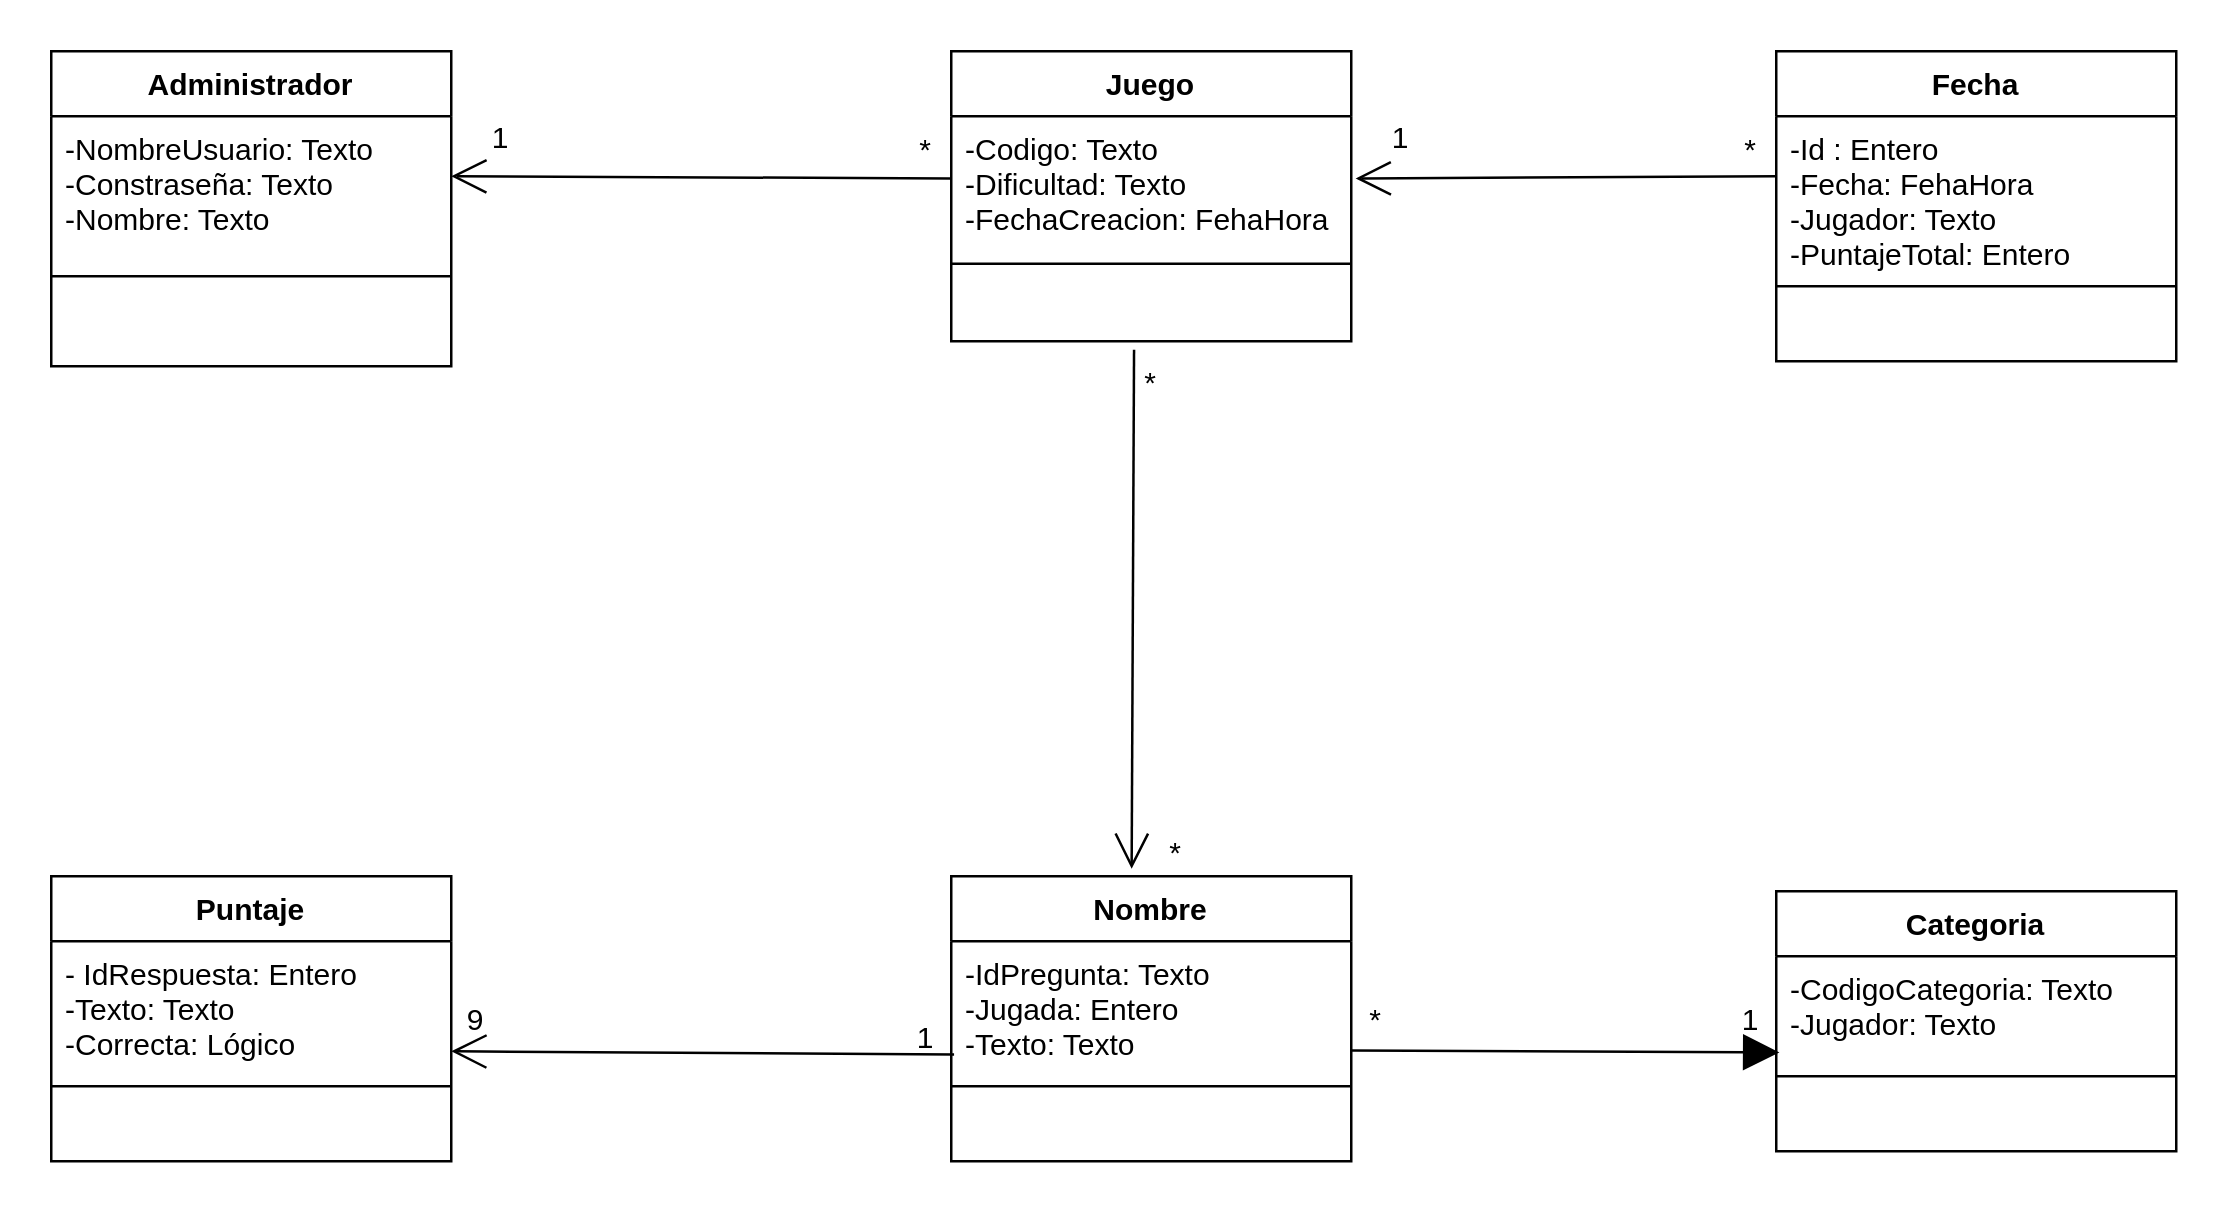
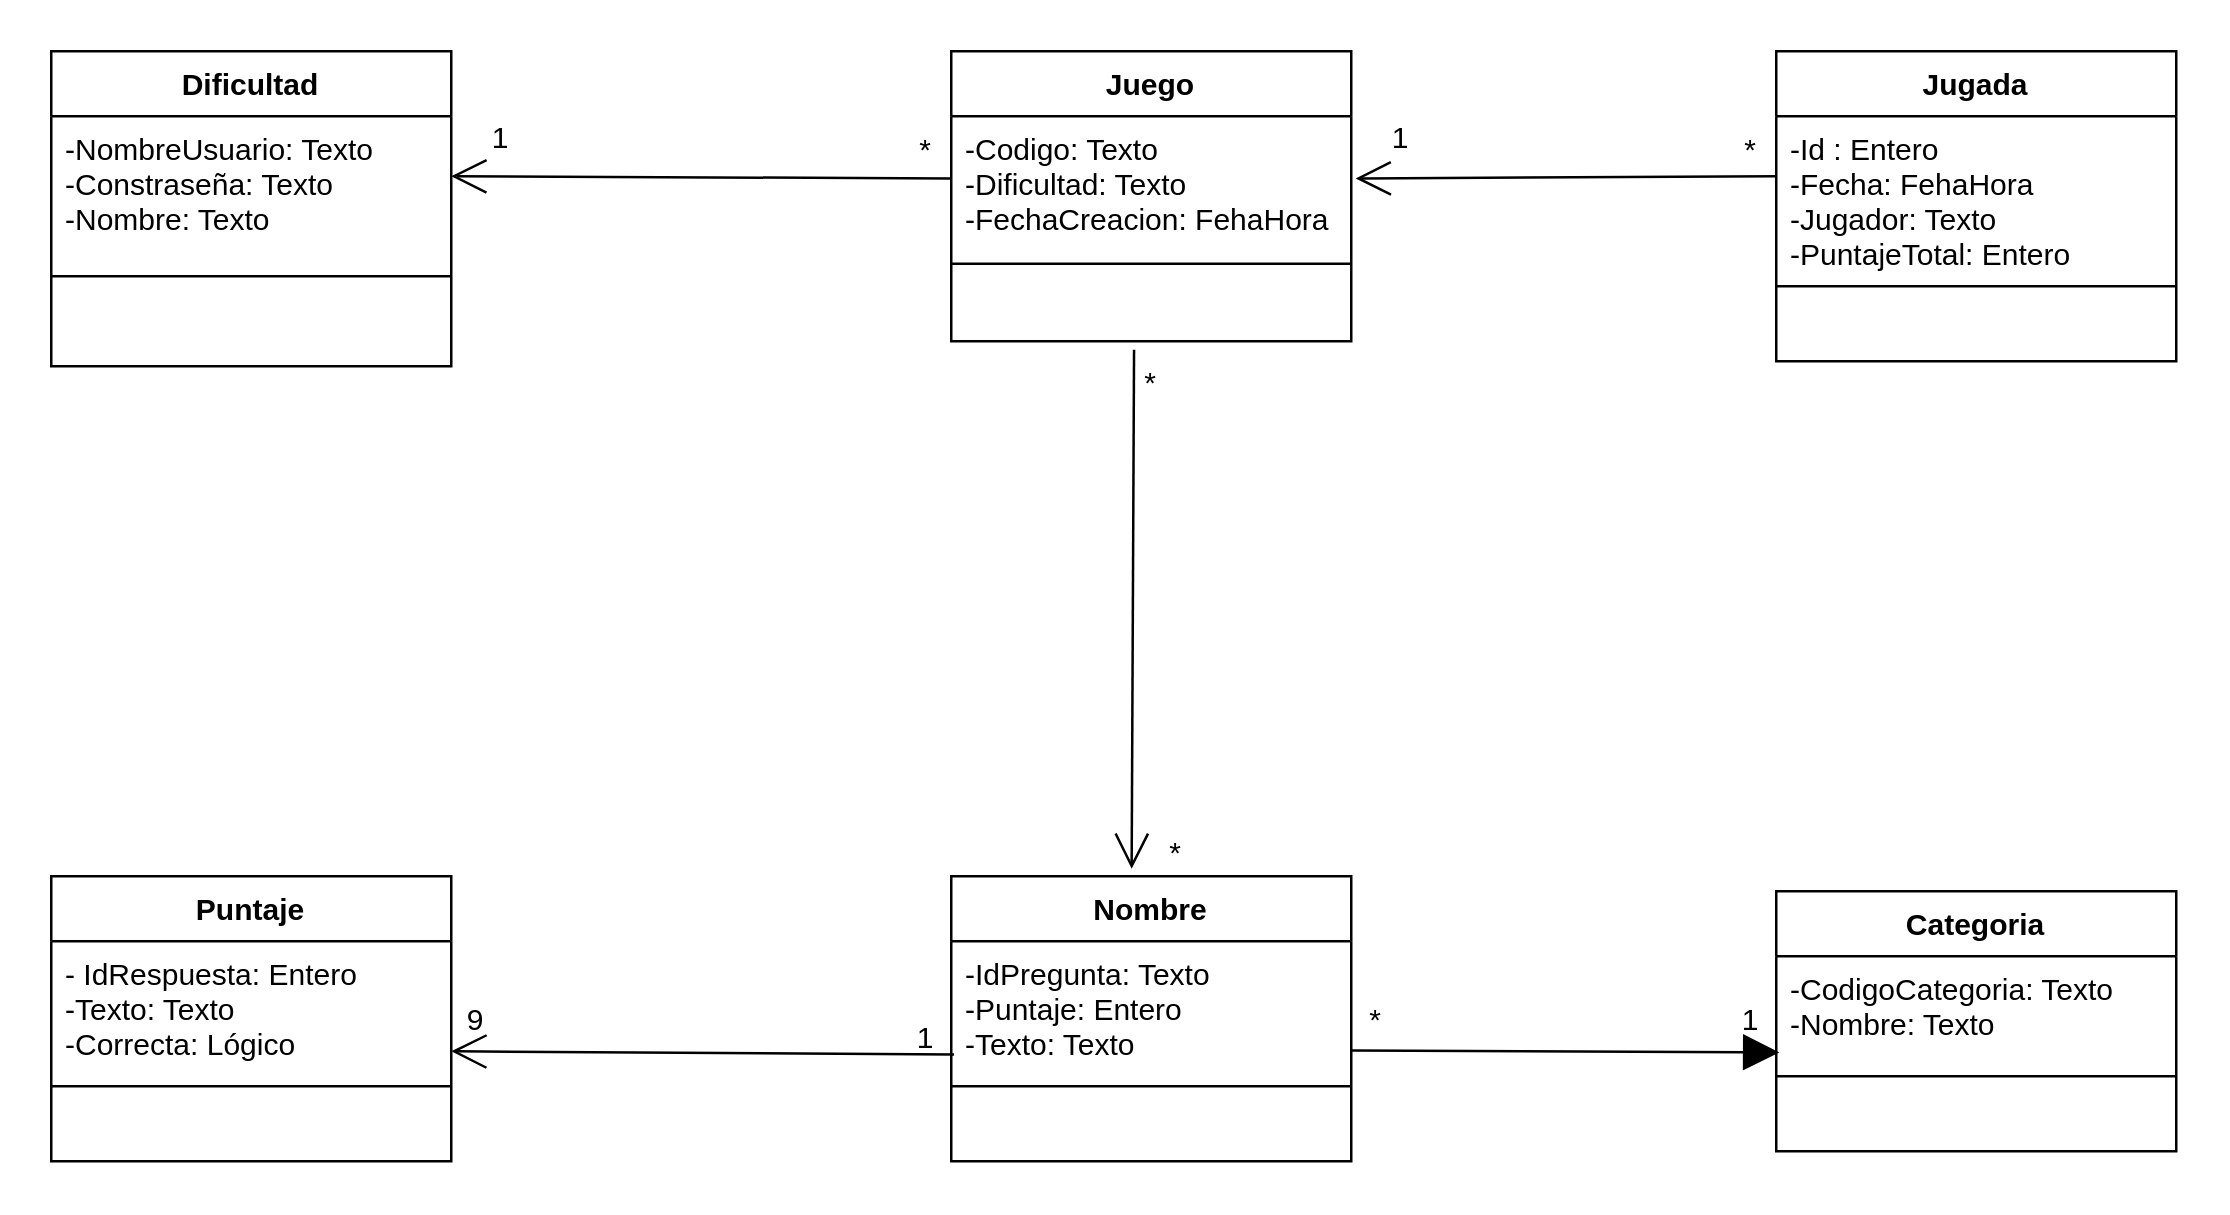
node "Administrador": label "Administrador" -> "Dificultad"
node "Fecha": label "Fecha" -> "Jugada"
node "-IdPregunta: Texto -Jugada: Entero -Texto: Texto": label "-IdPregunta: Texto -Jugada: Entero -Texto: Texto" -> "-IdPregunta: Texto -Puntaje: Entero -Texto: Texto"
node "-CodigoCategoria: Texto -Jugador: Texto": label "-CodigoCategoria: Texto -Jugador: Texto" -> "-CodigoCategoria: Texto -Nombre: Texto"
